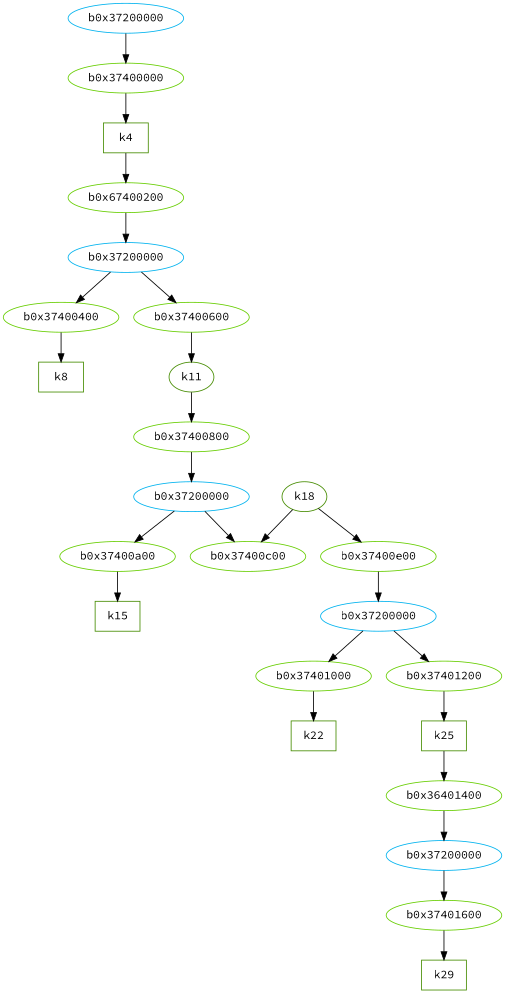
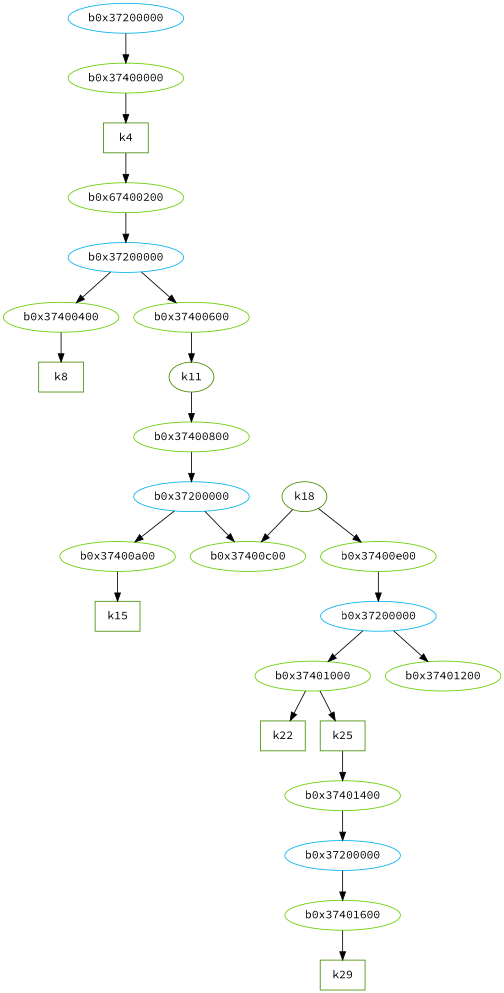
edge "b0x37401200" -> "k25": now "b0x37401000" -> "k25"
node "b0x36401400": label "b0x36401400" -> "b0x37401400"
